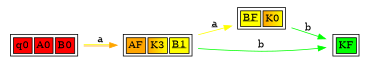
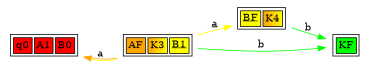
node "BF": text "K0" -> "K4"
node "q0": text "A0" -> "A1"
edge "q0" -> "AF": reversed
